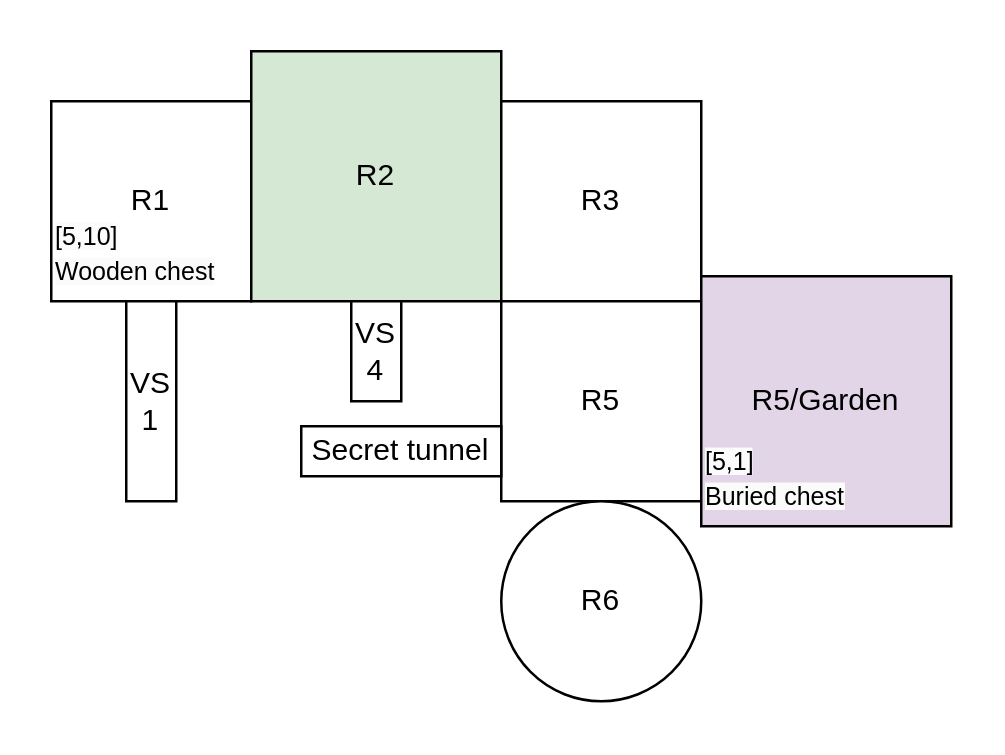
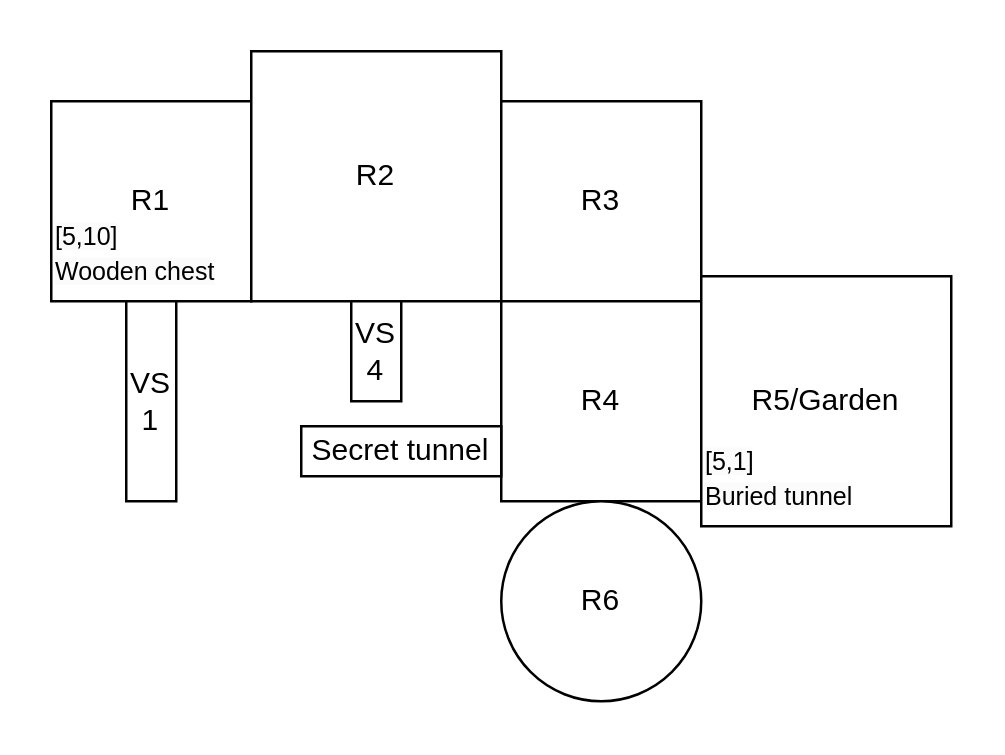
node "R2": fillcolor #d5e8d4 -> #ffffff
node "R5": label "R5" -> "R4"
node "R5/Garden": fillcolor #e1d5e7 -> #ffffff
node "[5,1]Buried chest": label "[5,1]Buried chest" -> "[5,1]Buried tunnel"
